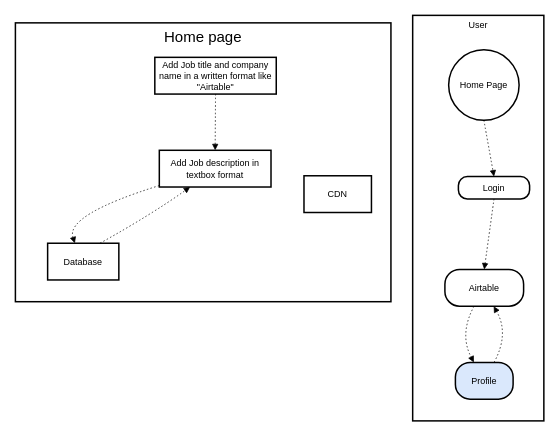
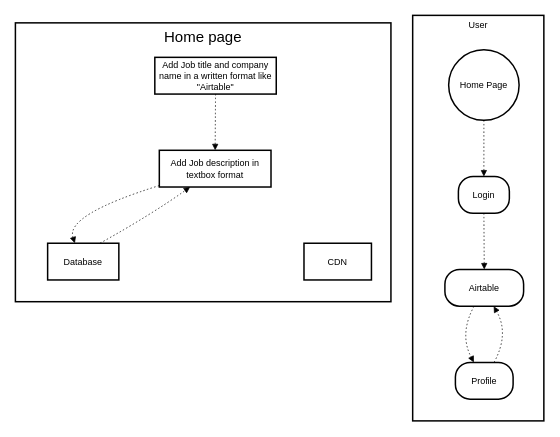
node "Login": size 71x23 -> 51x37
node "CDN": moved (338, 194) -> (338, 262)
node "Profile": fillcolor #dae8fc -> #ffffff
